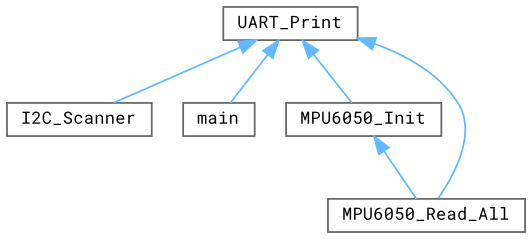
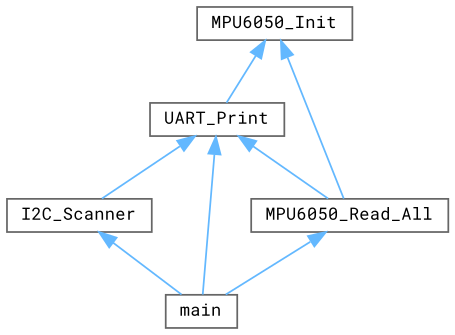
edge "MPU6050_Init" -> "UART_Print": reversed
edge "main" -> "MPU6050_Read_All": added
edge "main" -> "I2C_Scanner": added
